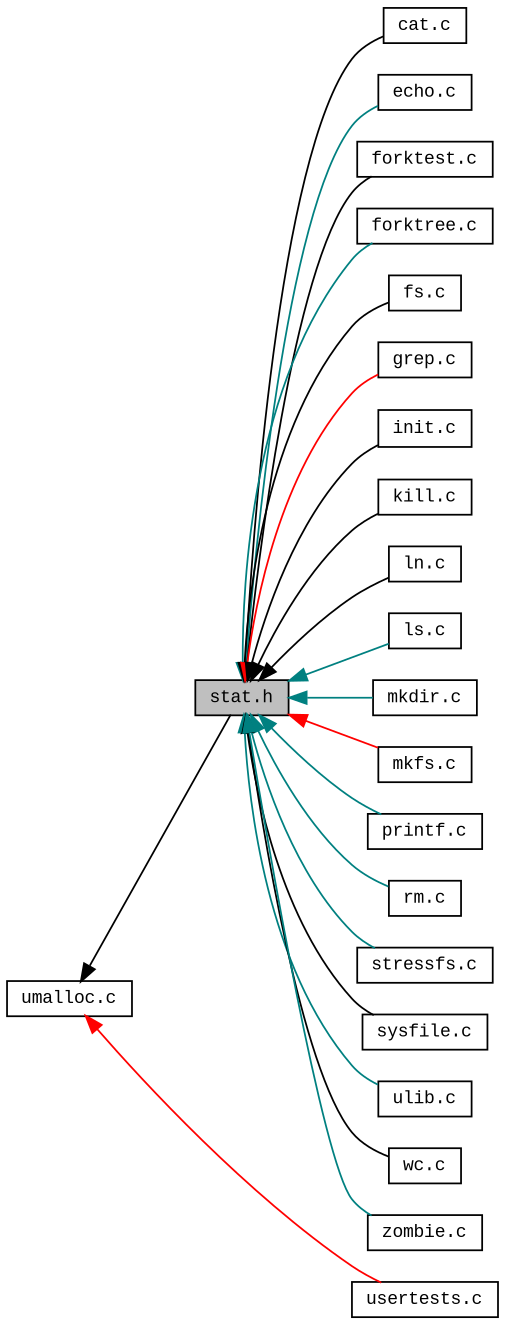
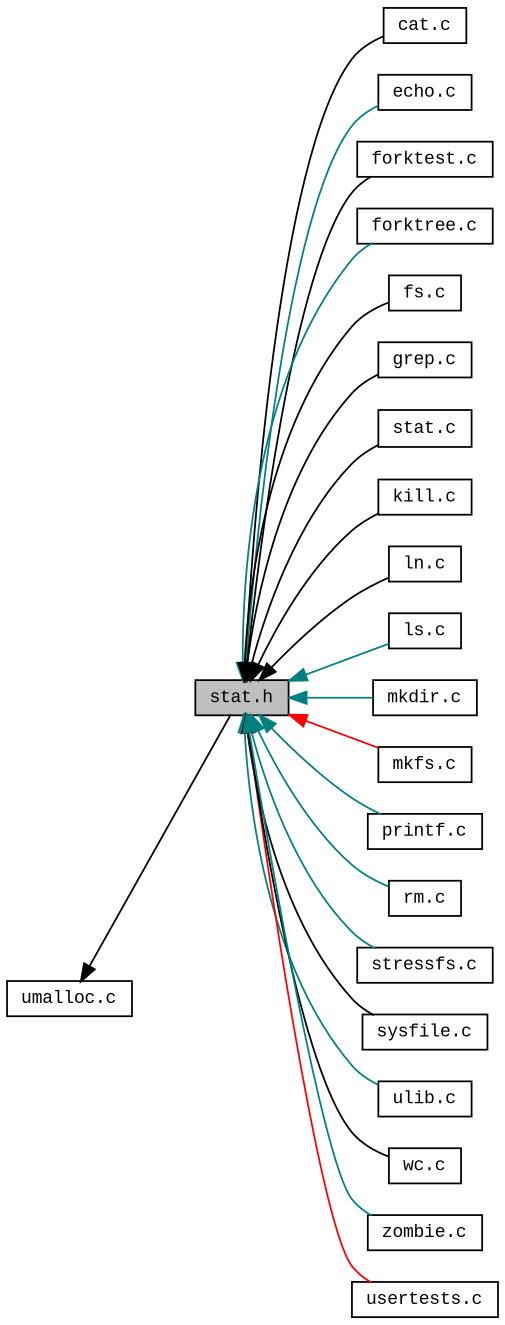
node "init.c": label "init.c" -> "stat.c"
edge "grep.c" -> "stat.h": color red -> black
edge "usertests.c" -> "umalloc.c": now "usertests.c" -> "stat.h"
